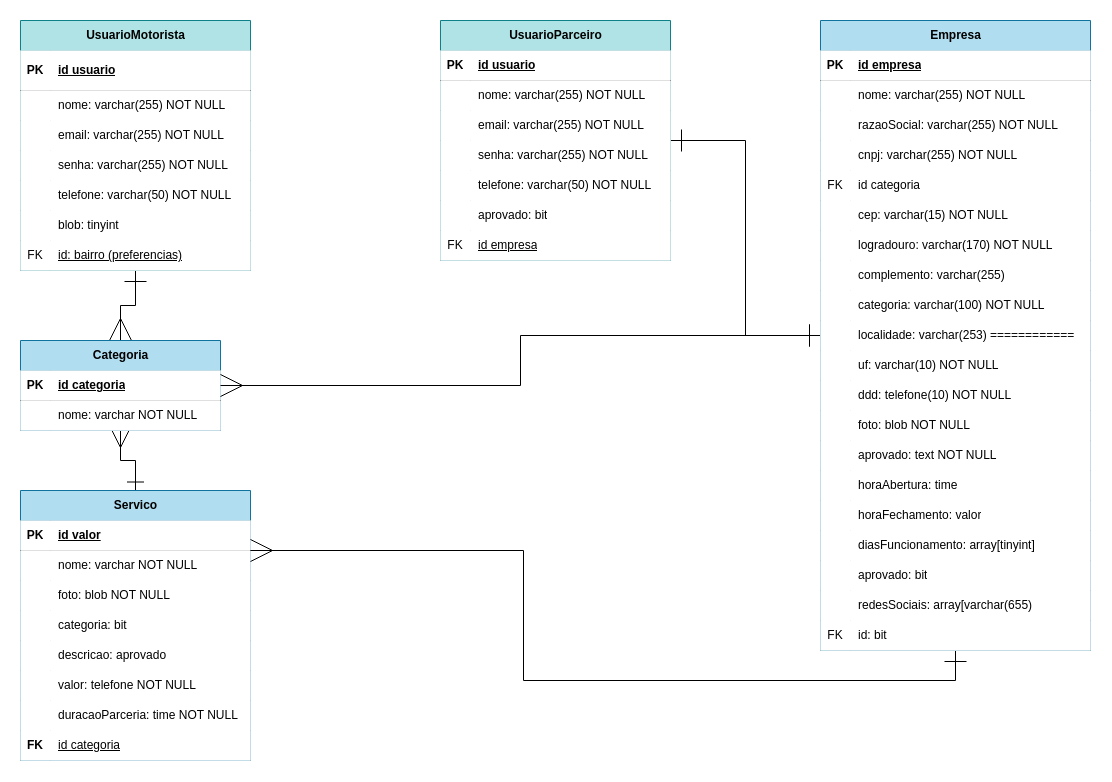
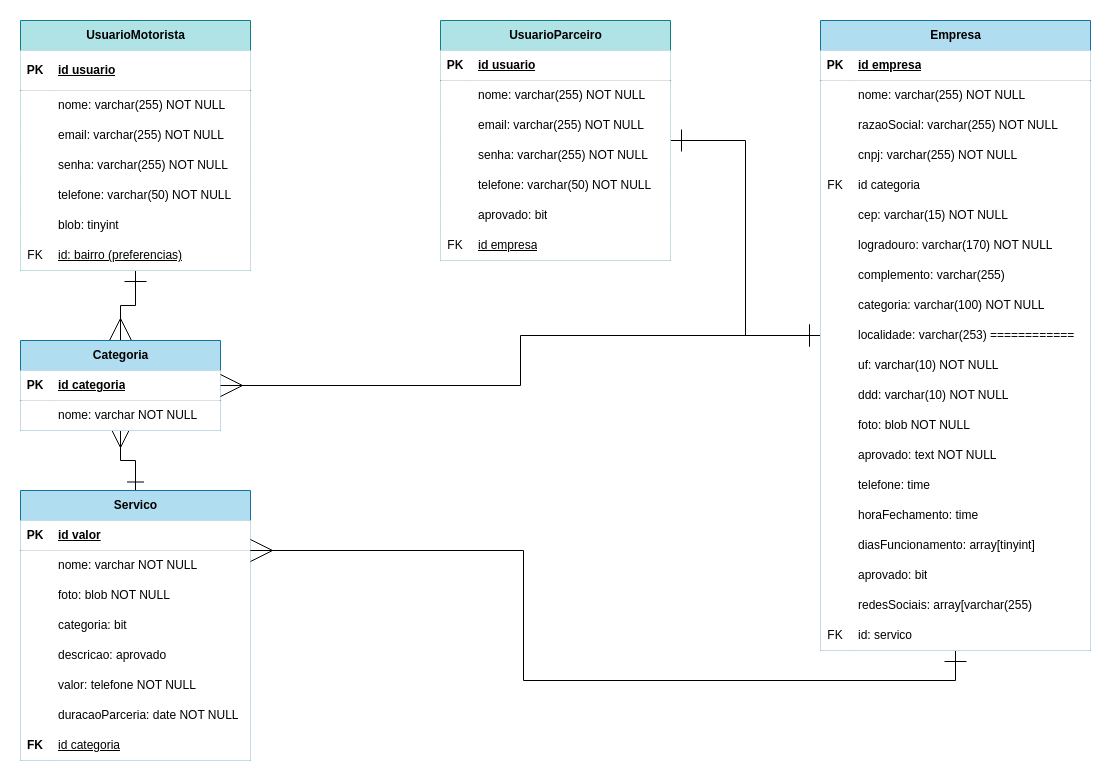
node "ddd: telefone(10) NOT NULL": label "ddd: telefone(10) NOT NULL" -> "ddd: varchar(10) NOT NULL"
node "horaAbertura: time": label "horaAbertura: time" -> "telefone: time"
node "horaFechamento: valor": label "horaFechamento: valor" -> "horaFechamento: time"
node "redesSociais: array[varchar(655)": label "redesSociais: array[varchar(655)" -> "redesSociais: array[varchar(255)"
node "id: bit": label "id: bit" -> "id: servico"
node "duracaoParceria: time NOT NULL": label "duracaoParceria: time NOT NULL" -> "duracaoParceria: date NOT NULL"
